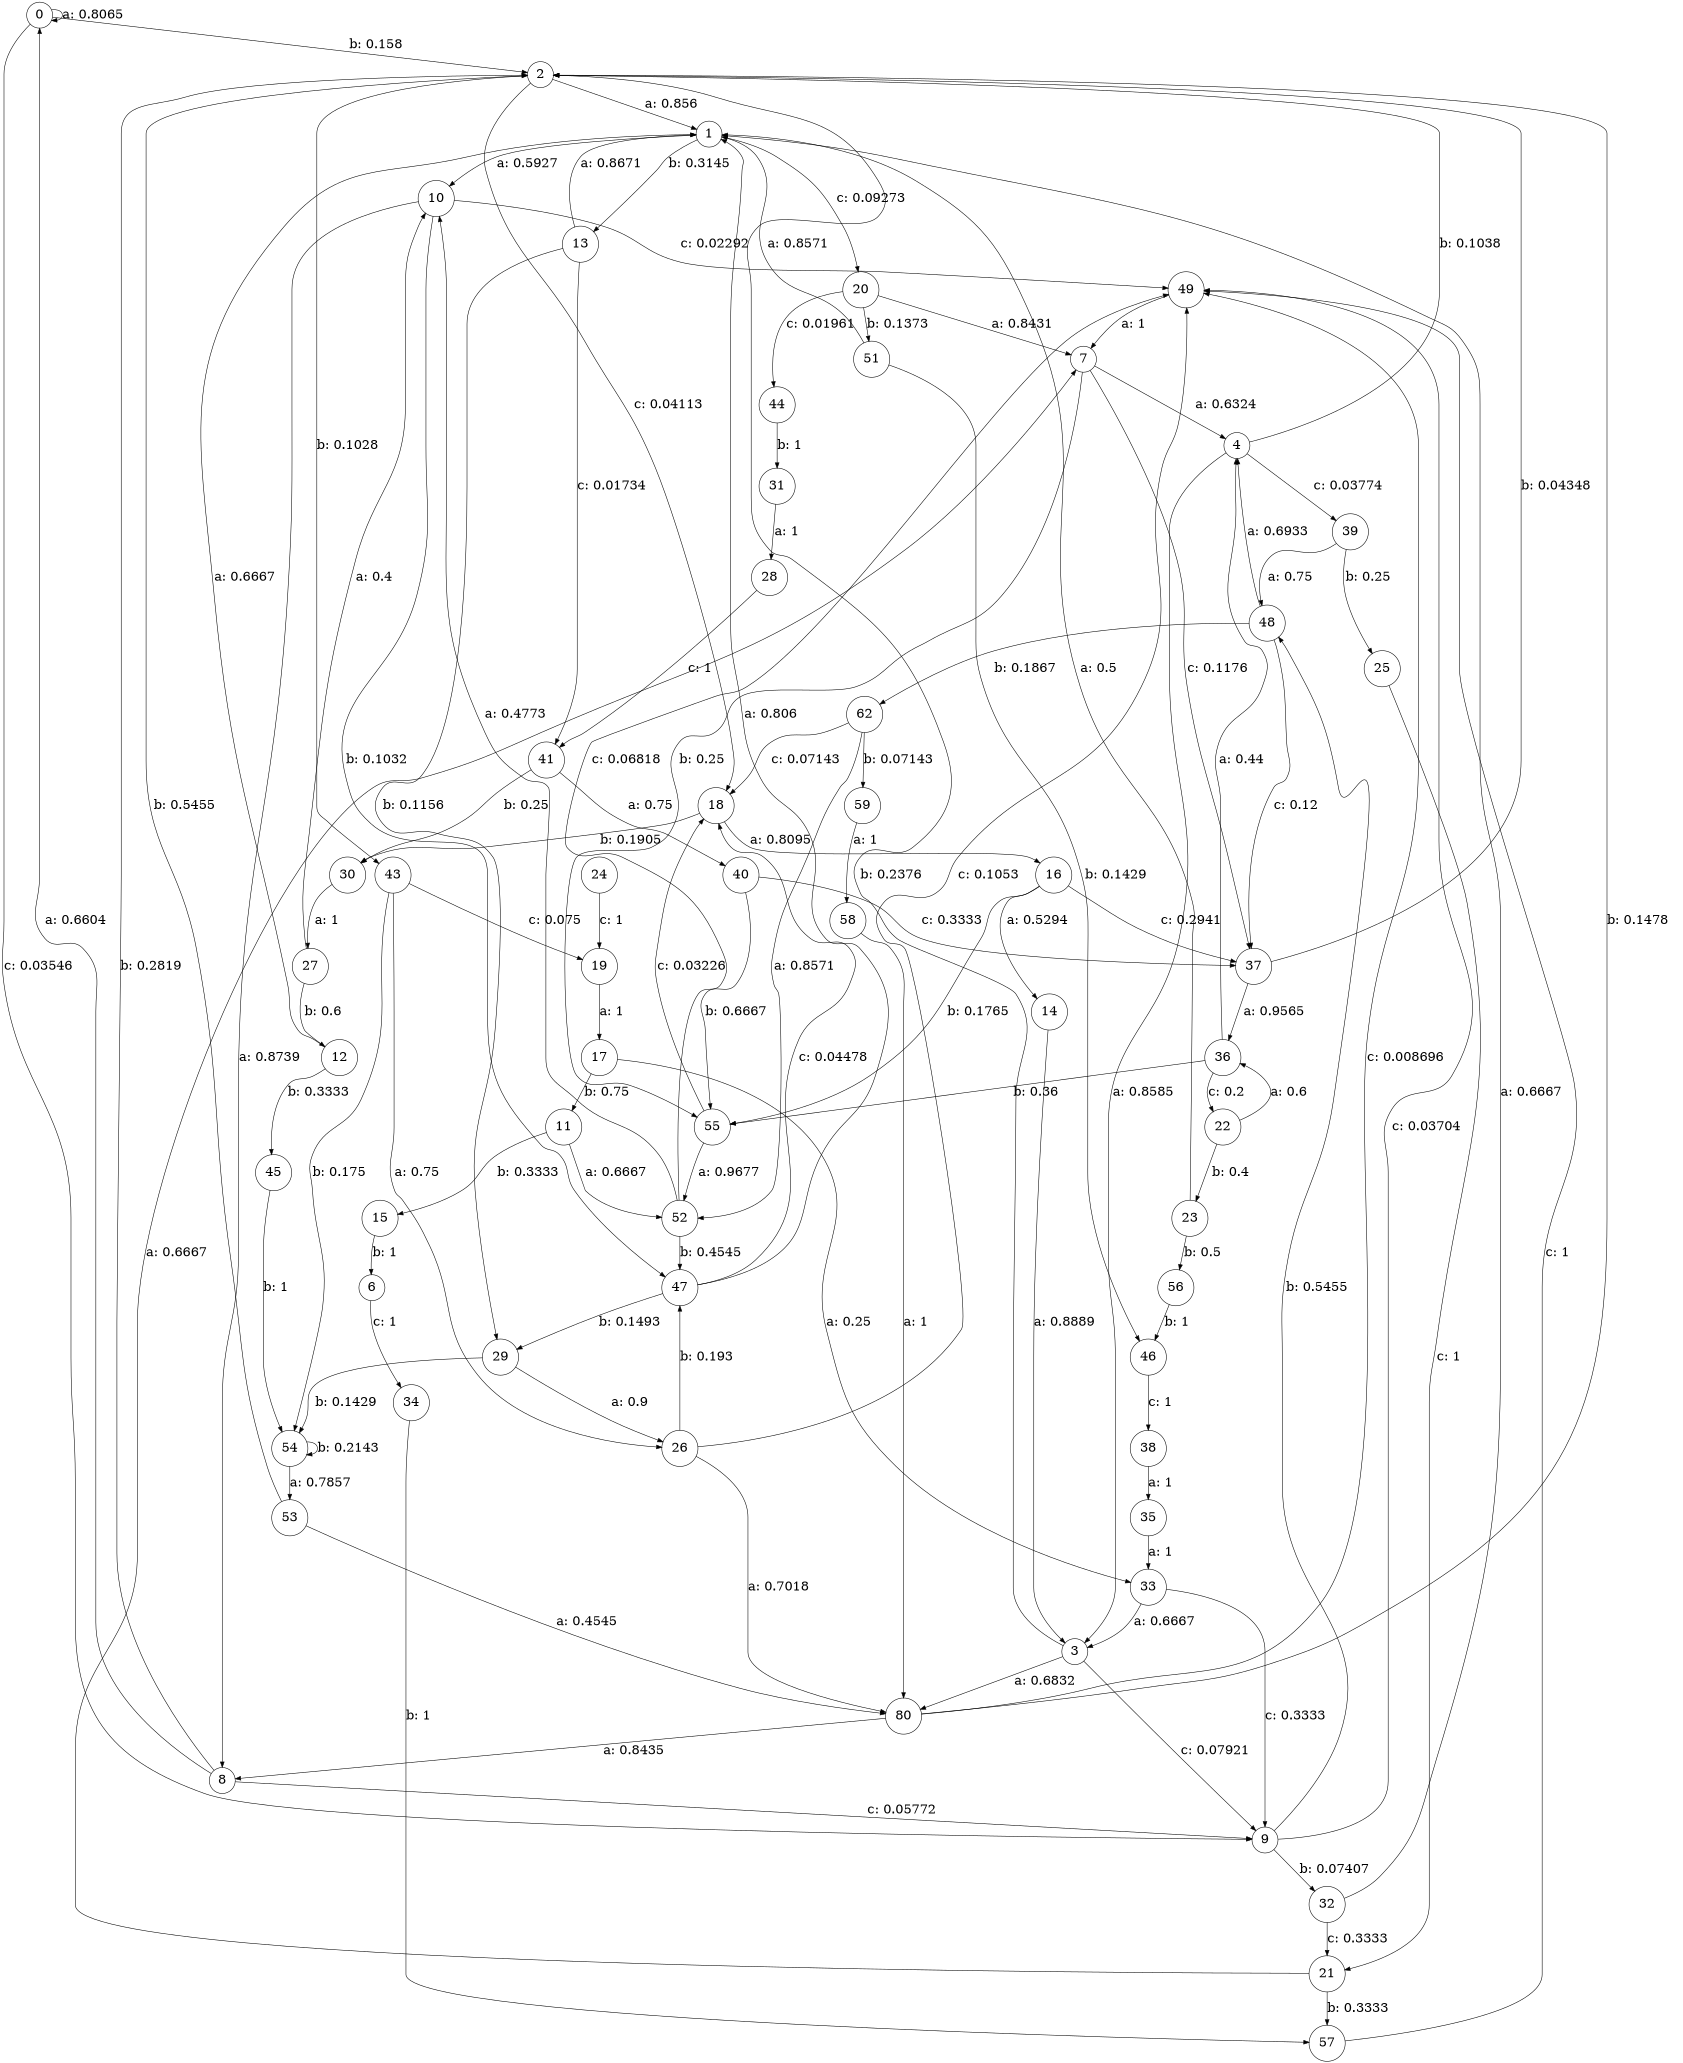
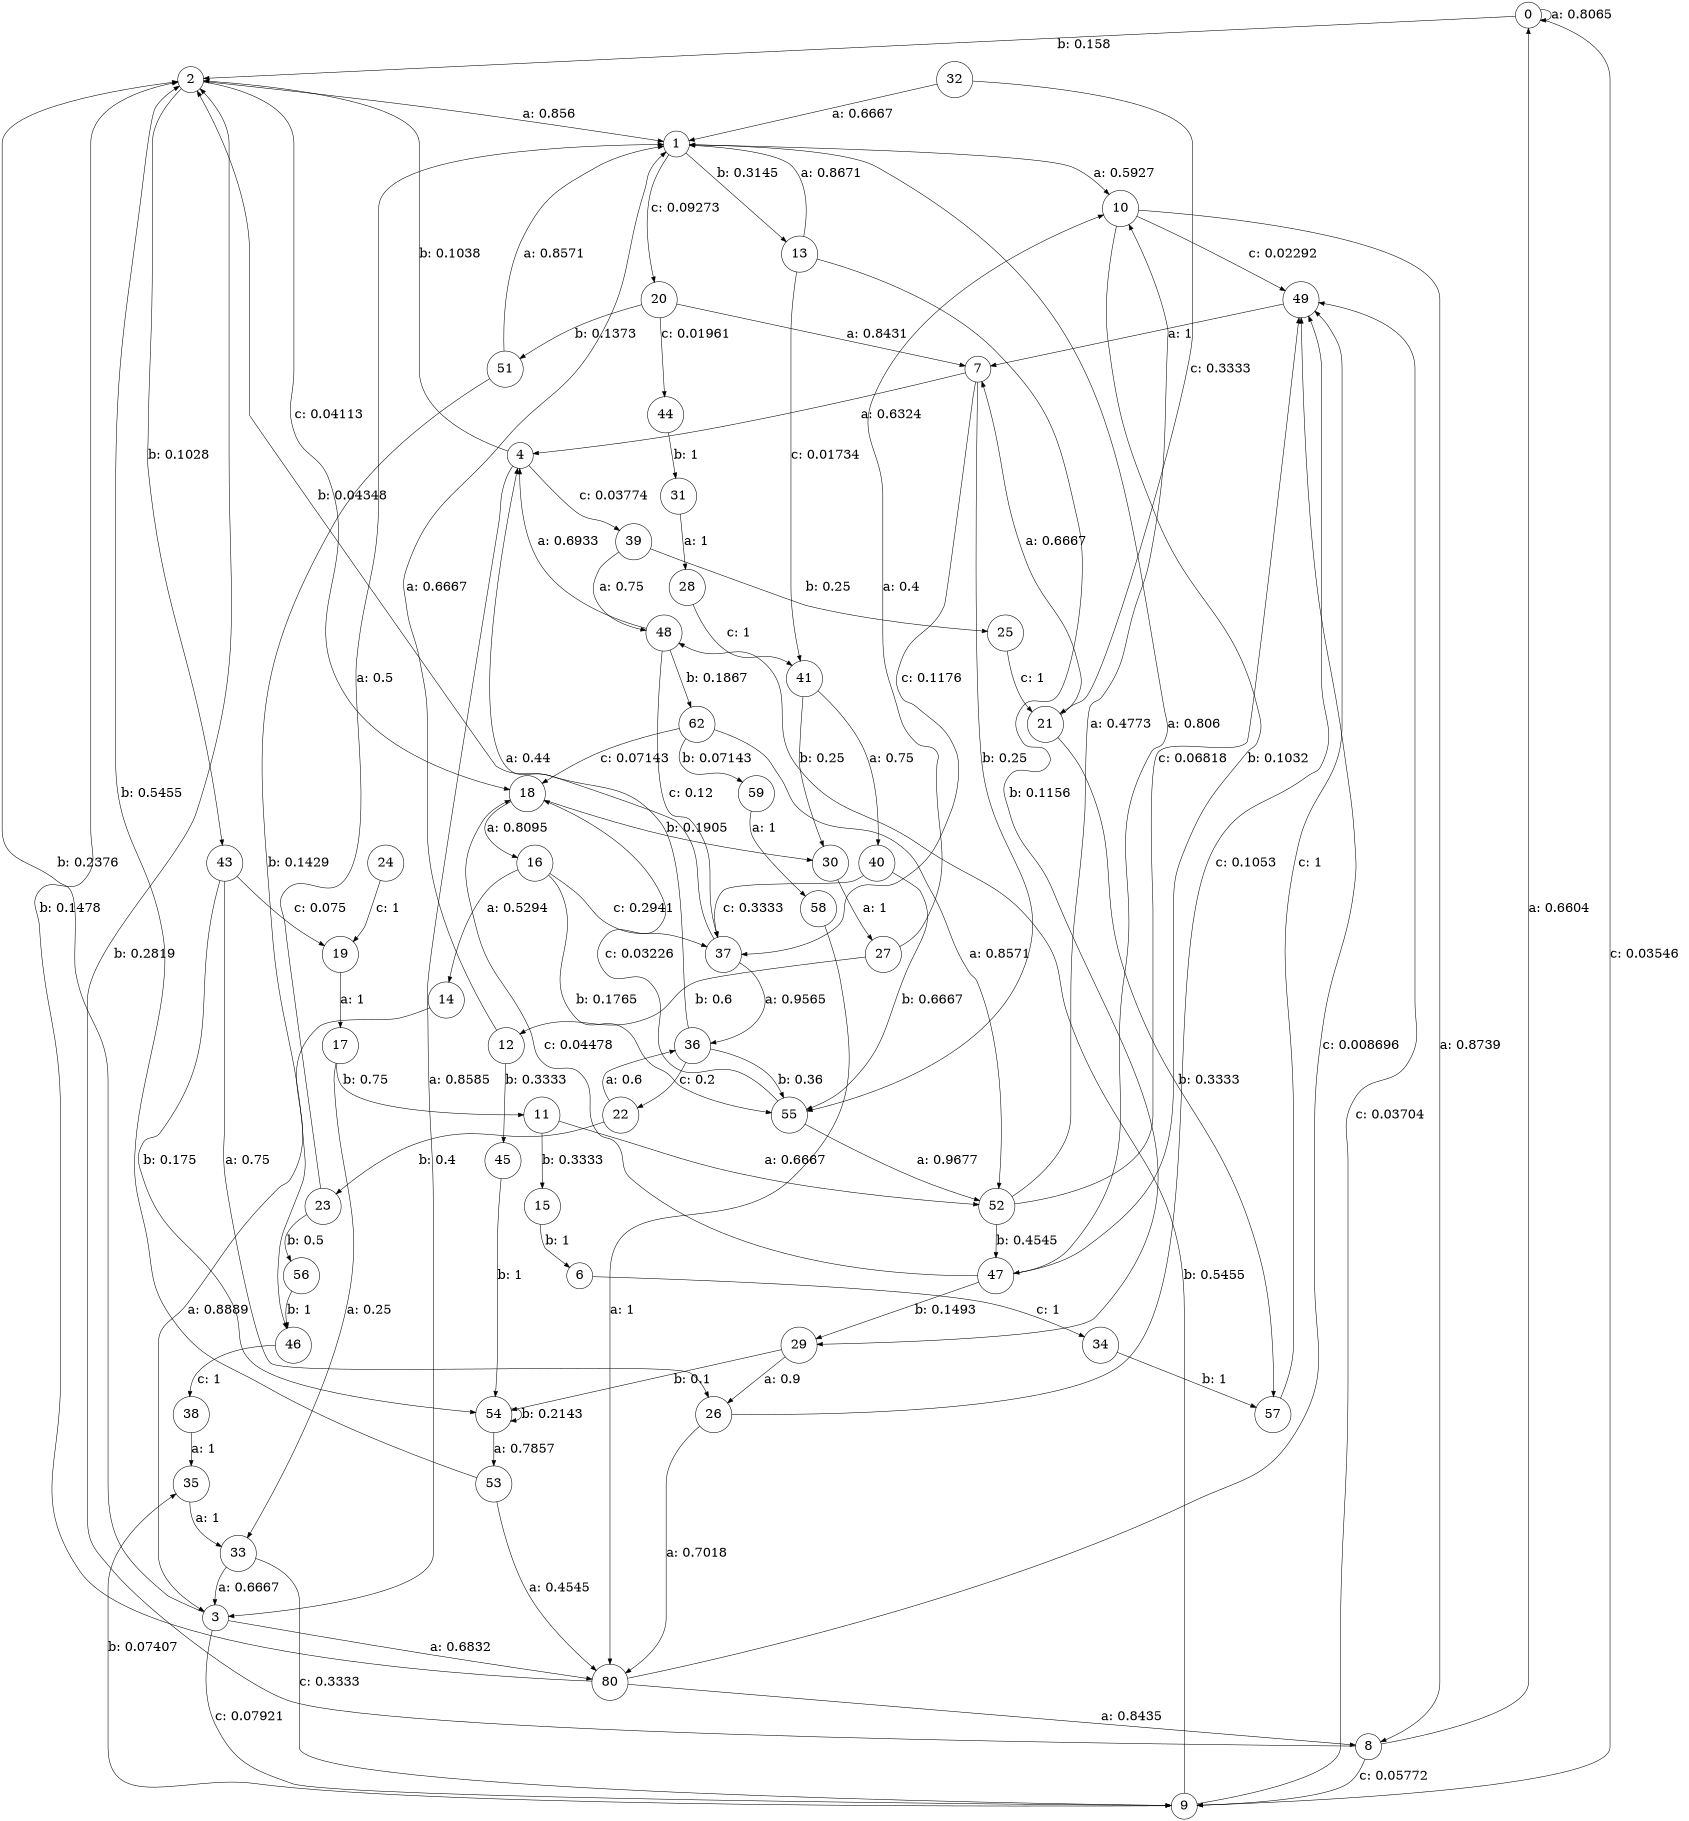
edge "26" -> "47": removed, label "b: 0.193"
edge "29" -> "54": label "b: 0.1429   " -> "b: 0.1      "
edge "9" -> "32": now "9" -> "35"
